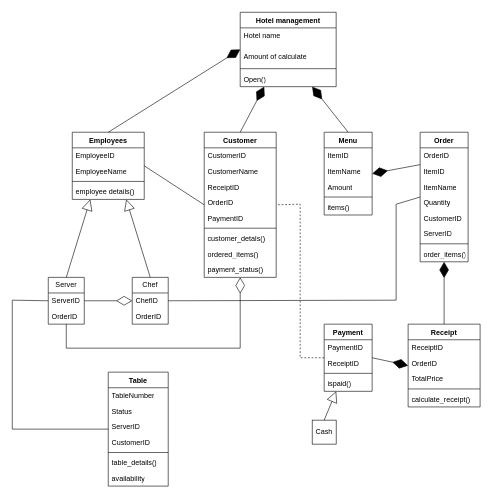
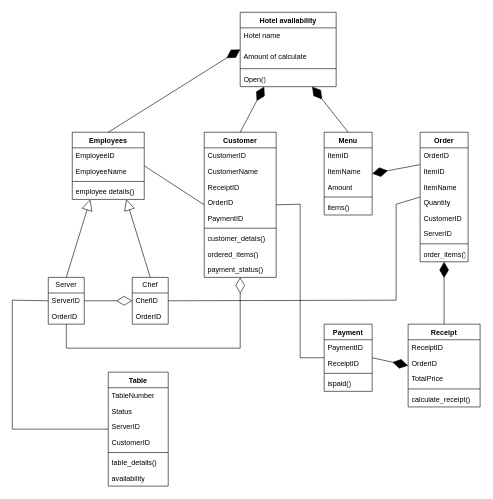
node "Hotel management": label "Hotel management" -> "Hotel availability"
edge "Customer" -- "Payment": style dashed -> solid
edge "Cash" -> "Payment": removed
node "Cash": removed
